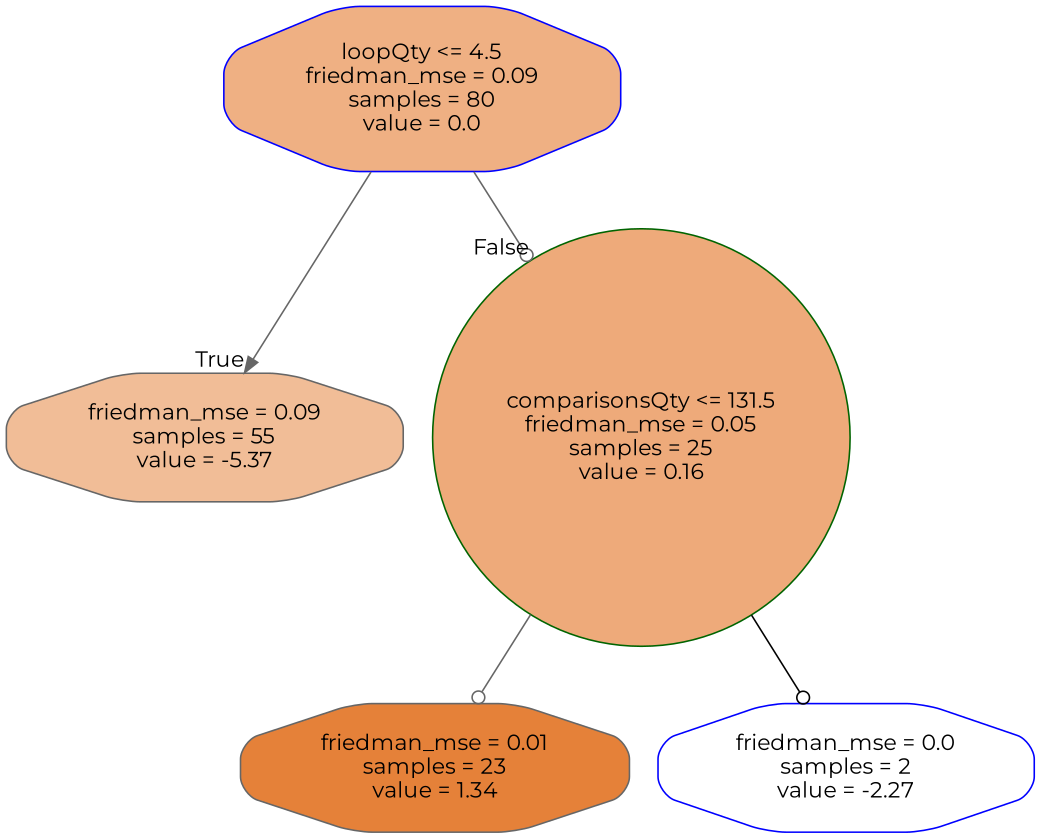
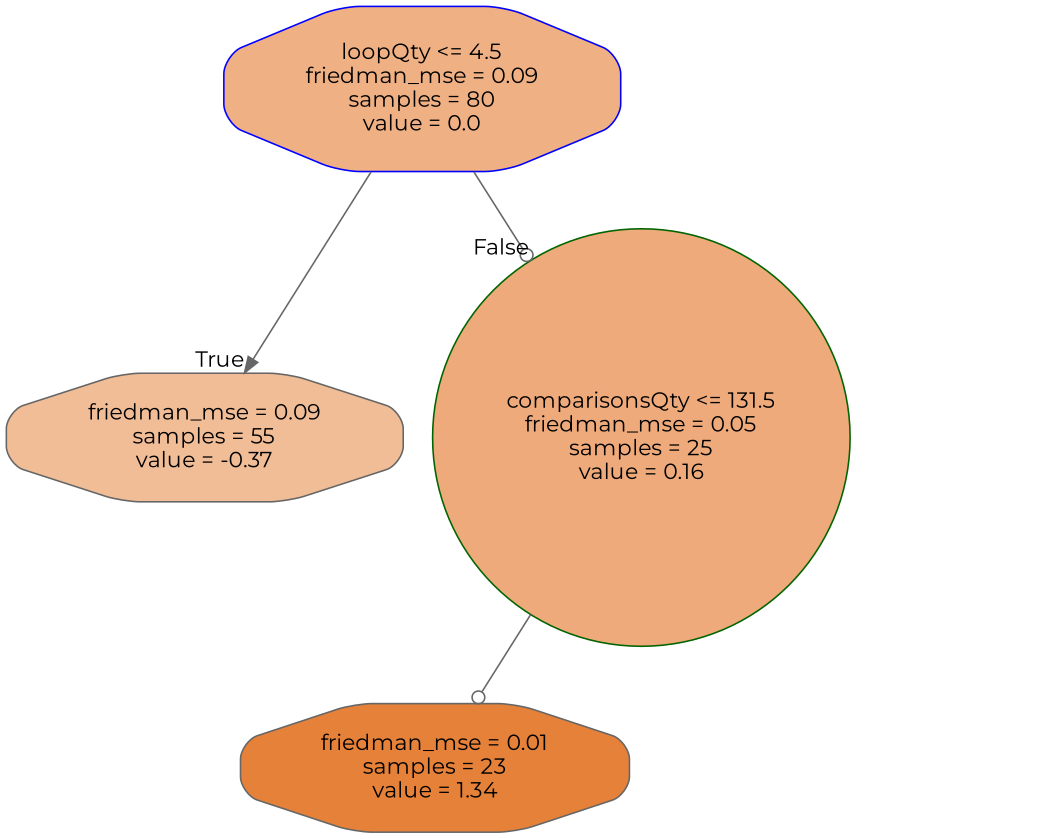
node "friedman_mse = 0.09 samples = 55 value = -5.37": label "friedman_mse = 0.09 samples = 55 value = -5.37" -> "friedman_mse = 0.09 samples = 55 value = -0.37"
node "friedman_mse = 0.0 samples = 2 value = -2.27": removed
